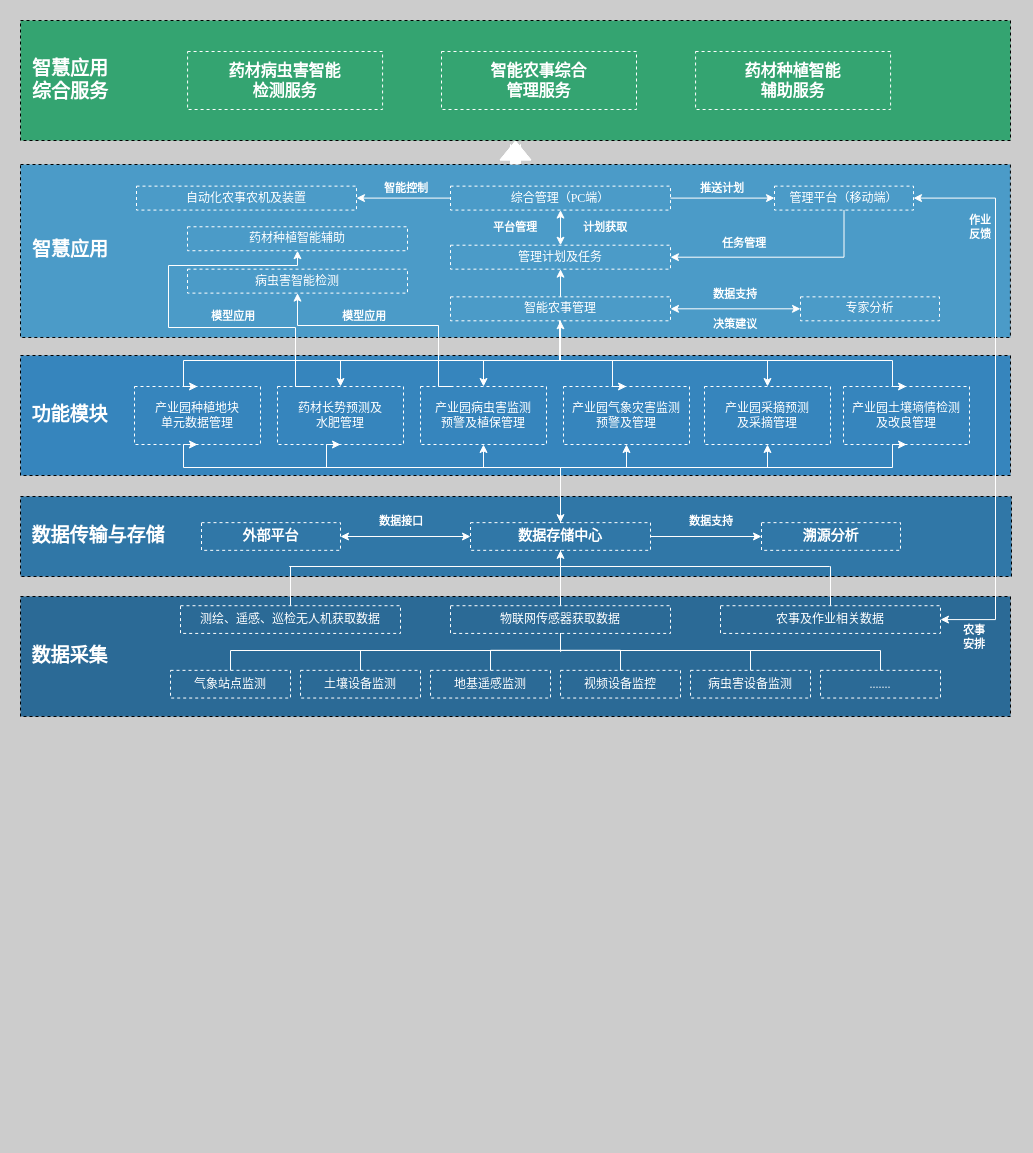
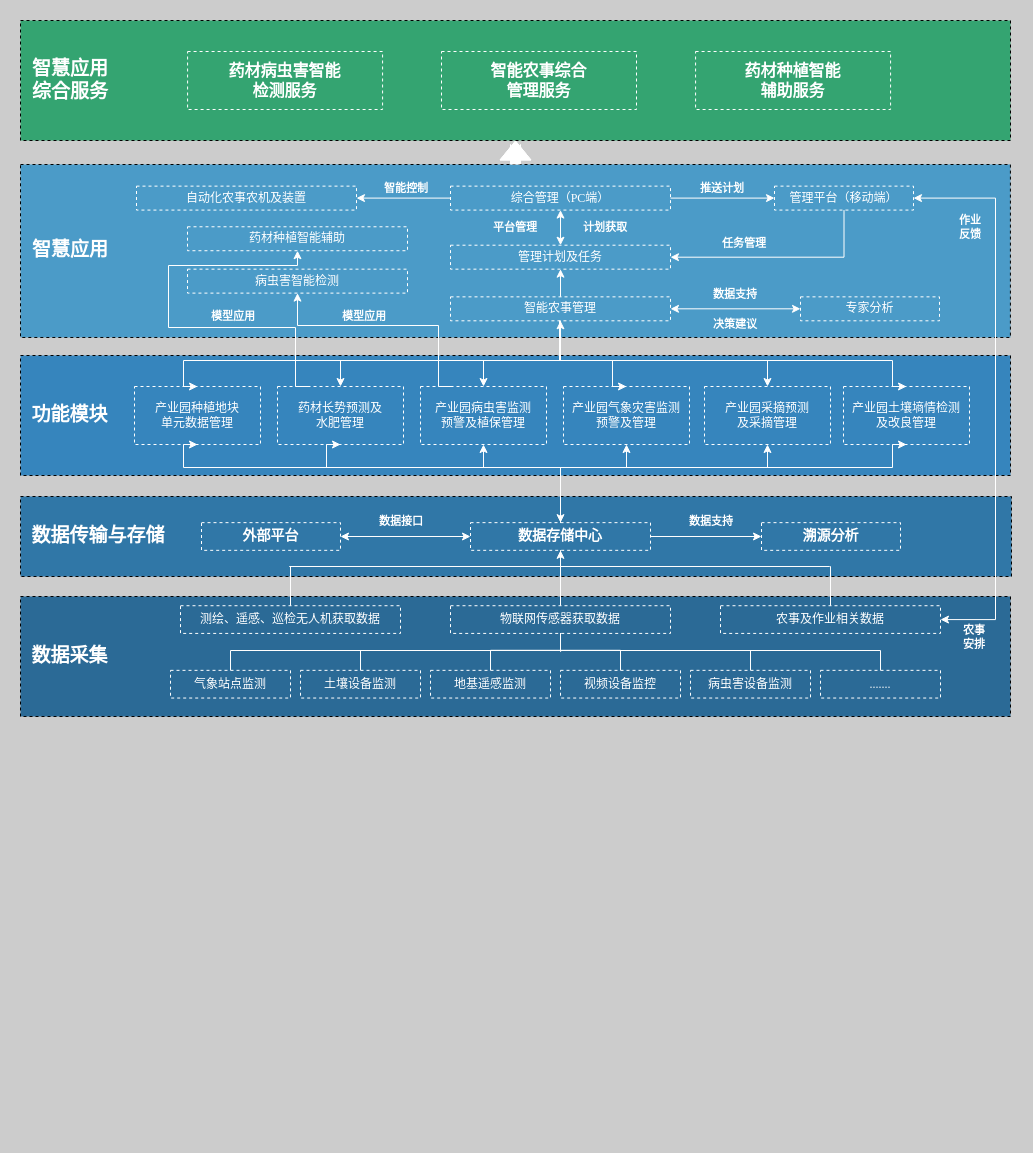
node "作业 反馈": moved (980, 228) -> (970, 228)
